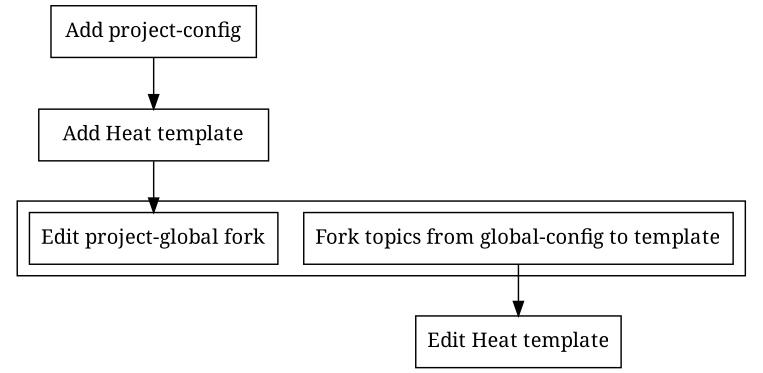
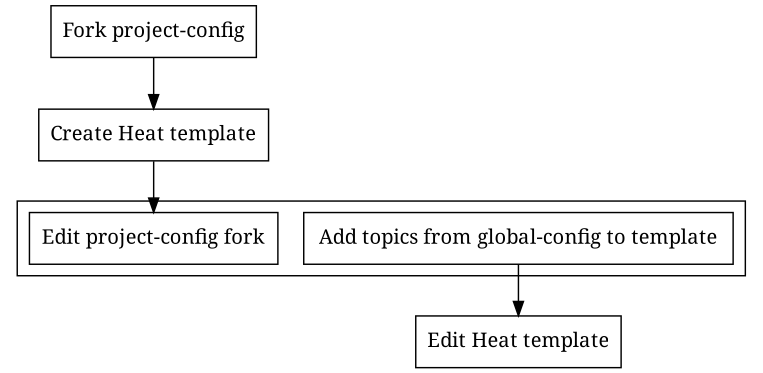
node "Add project-config": label "Add project-config" -> "Fork project-config"
node "Add Heat template": label "Add Heat template" -> "Create Heat template"
node "Edit project-global fork": label "Edit project-global fork" -> "Edit project-config fork"
node "Fork topics from global-config to template": label "Fork topics from global-config to template" -> "Add topics from global-config to template"
